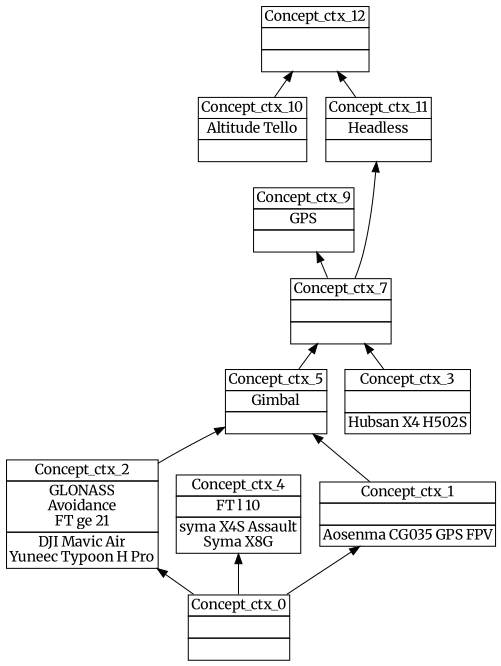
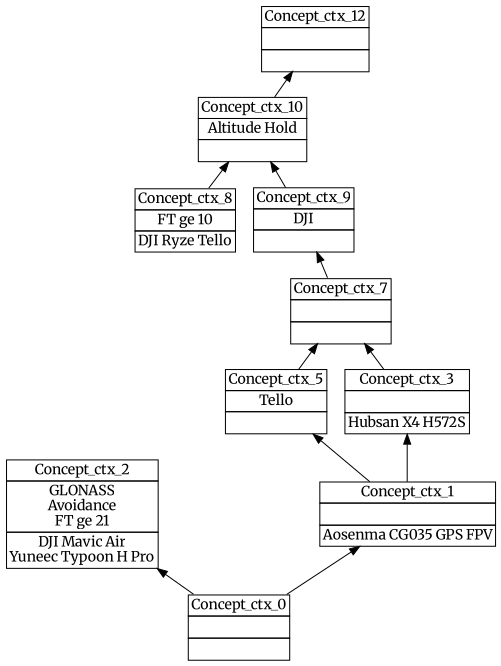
node "Concept_ctx_10": text "Altitude Tello" -> "Altitude Hold"
node "Concept_ctx_11": removed
edge "Concept_ctx_9" -> "Concept_ctx_10": added
node "Concept_ctx_9": text "GPS" -> "DJI"
node "Concept_ctx_8": added
node "Concept_ctx_5": text "Gimbal" -> "Tello"
node "Concept_ctx_3": text "Hubsan X4 H502S" -> "Hubsan X4 H572S"
edge "Concept_ctx_2" -> "Concept_ctx_5": removed
edge "Concept_ctx_1" -> "Concept_ctx_3": added
node "Concept_ctx_4": removed
